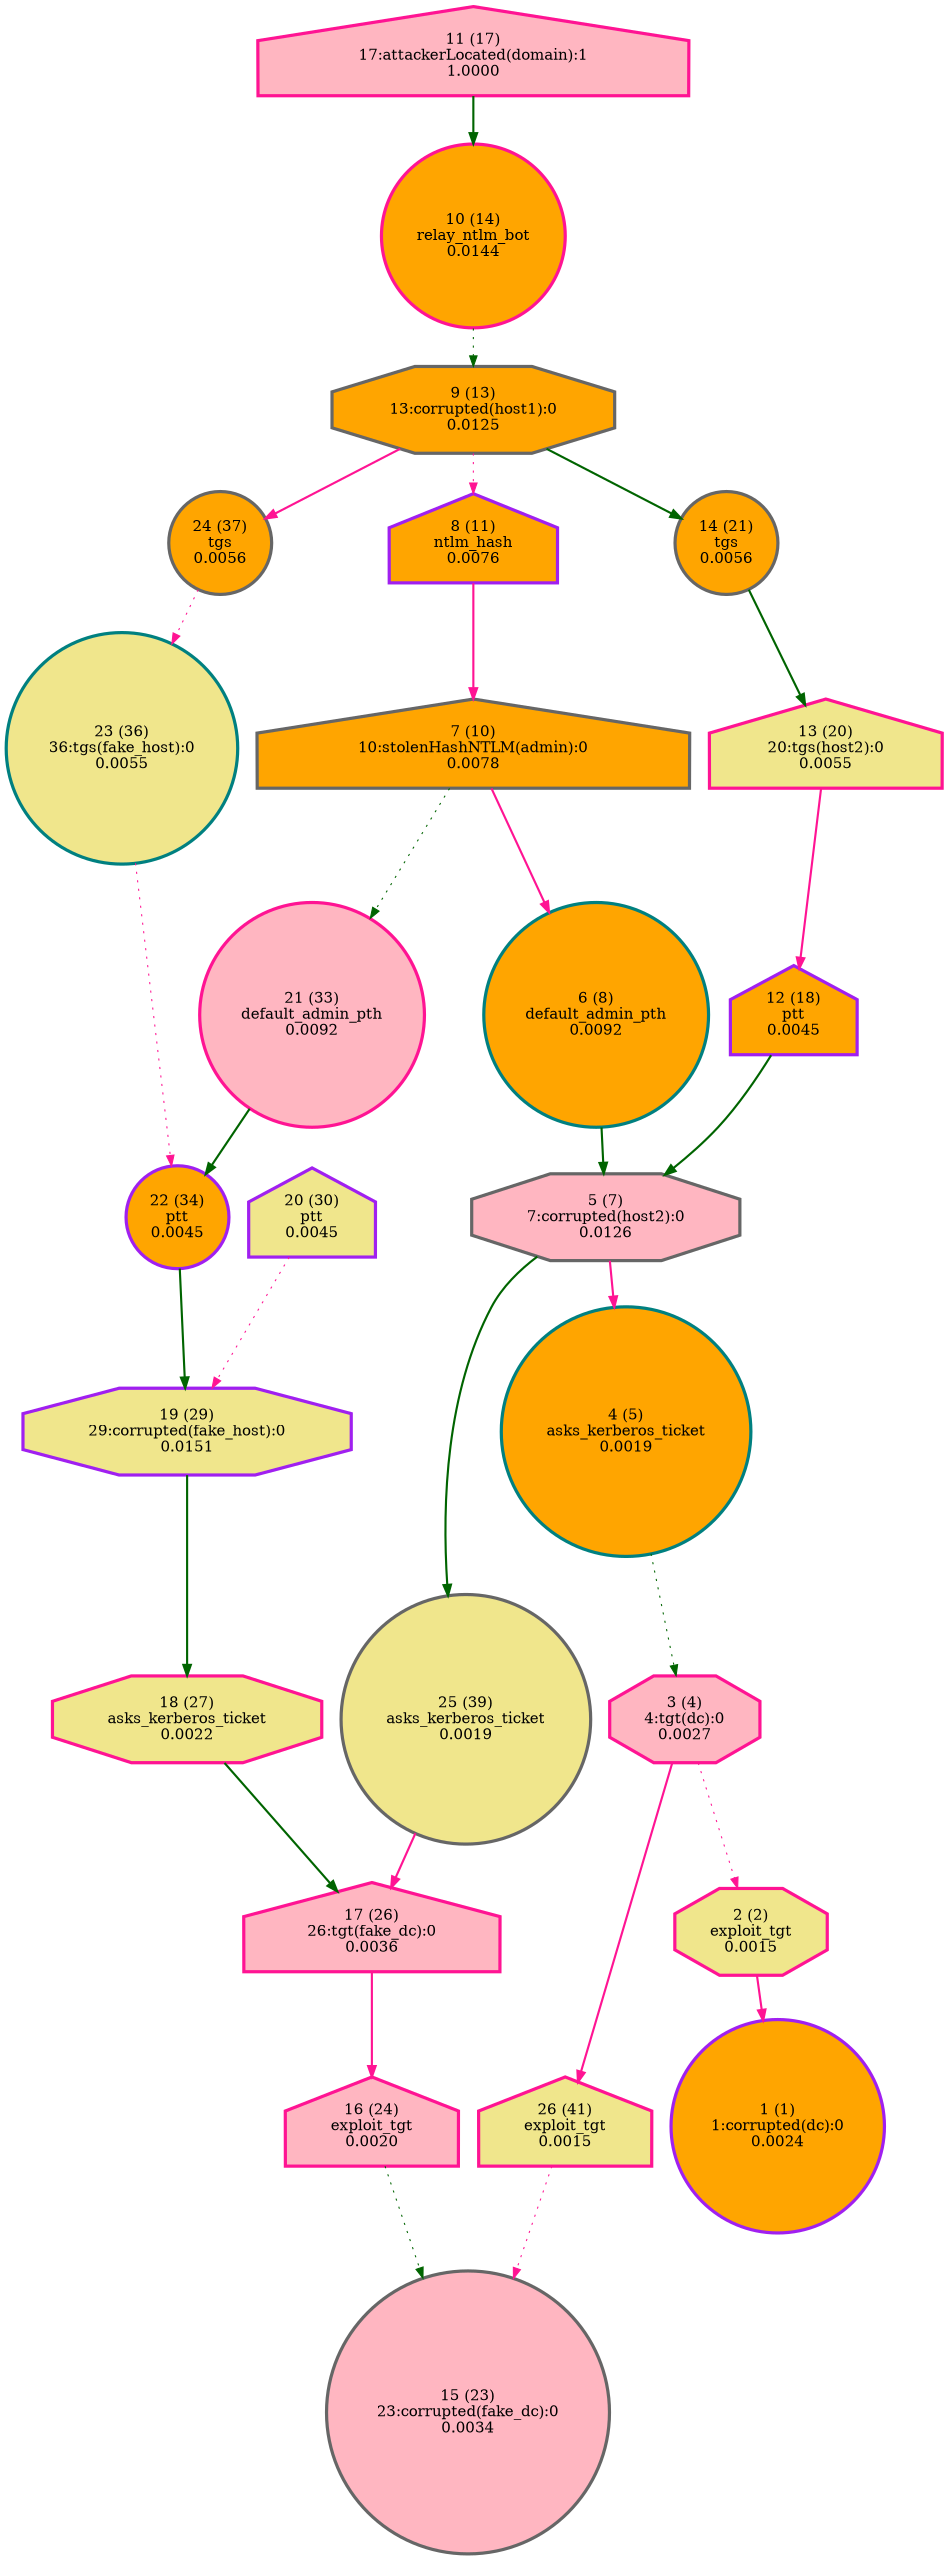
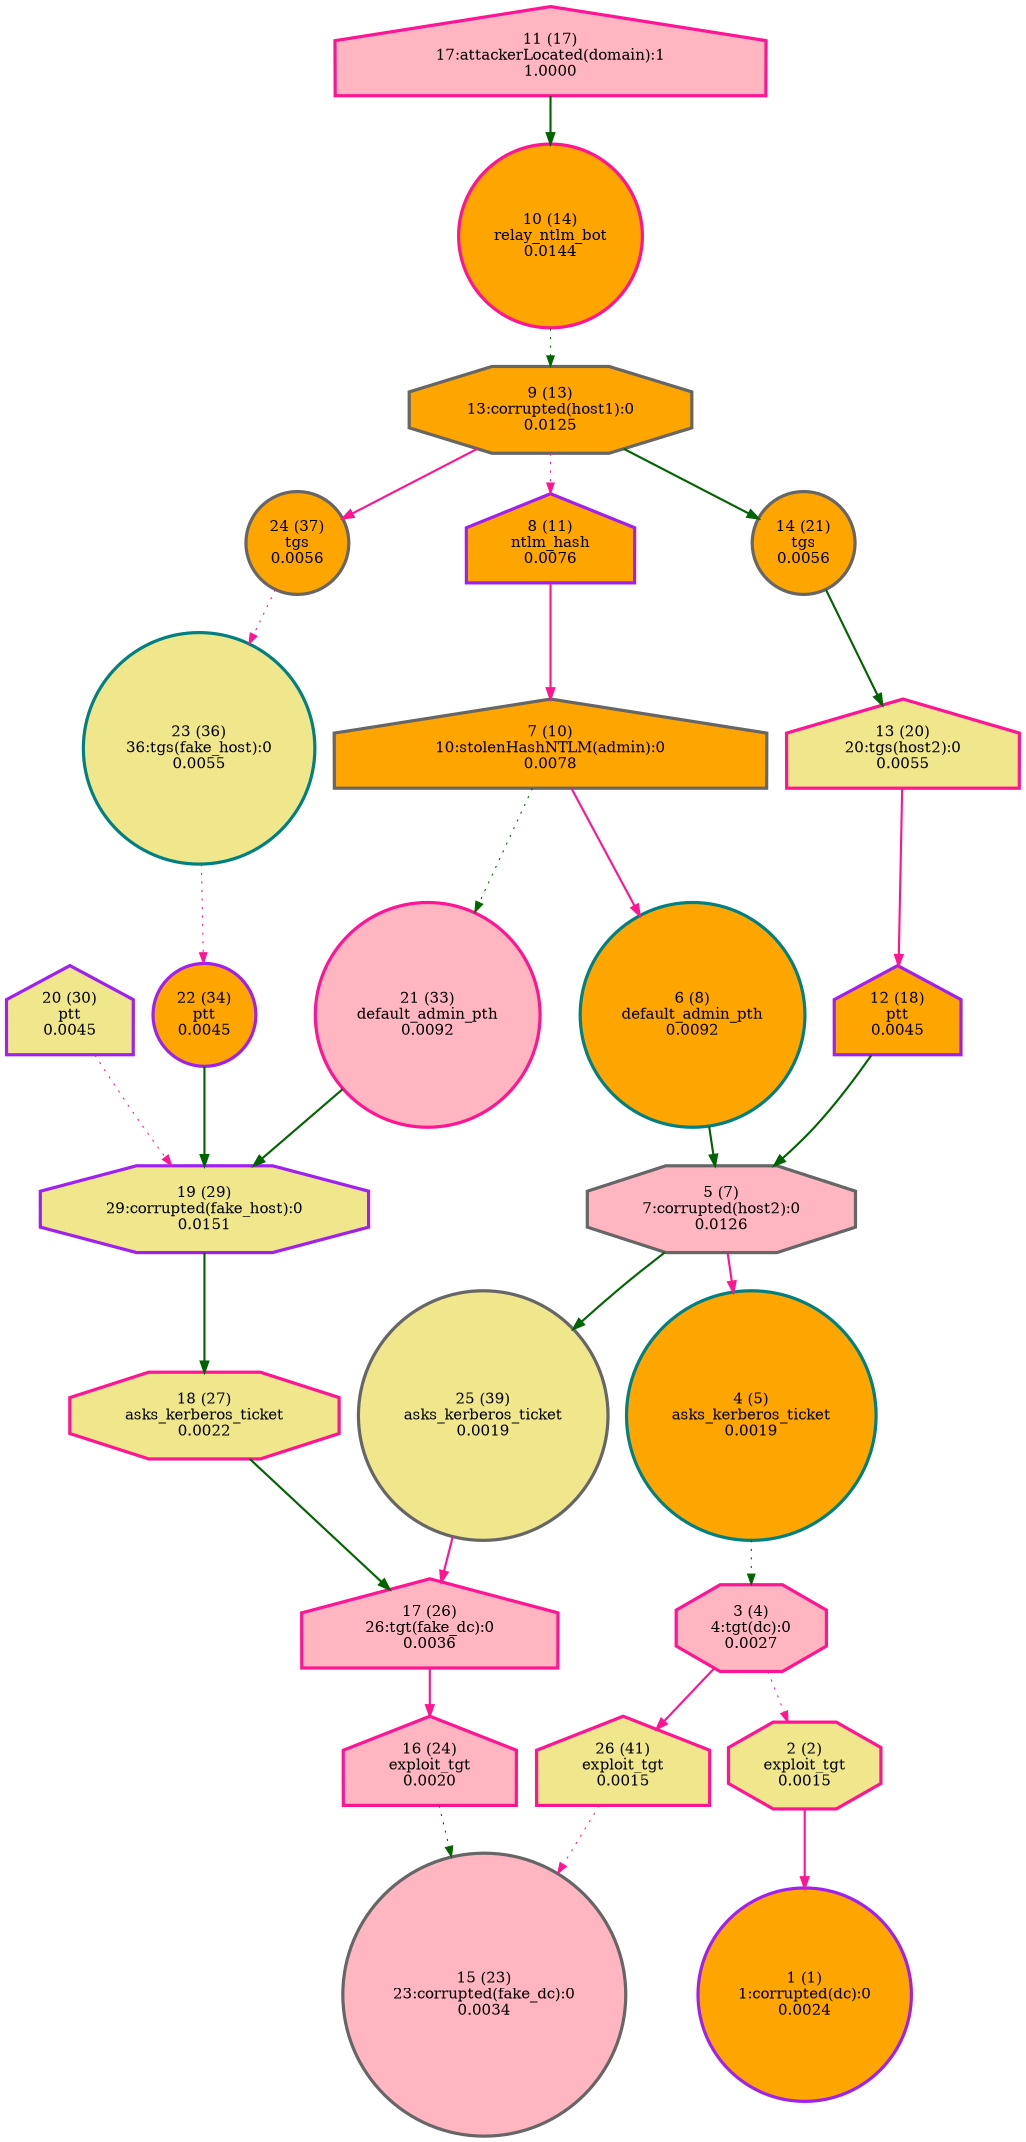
edge "21 (33) default_admin_pth 0.0092" -> "22 (34) ptt 0.0045": now "21 (33) default_admin_pth 0.0092" -> "19 (29) 29:corrupted(fake_host):0 0.0151"
